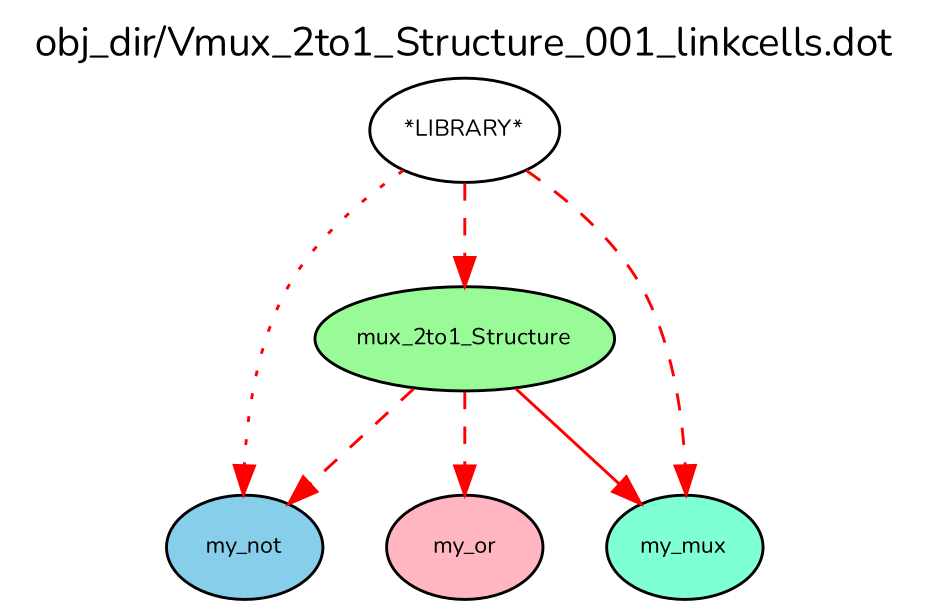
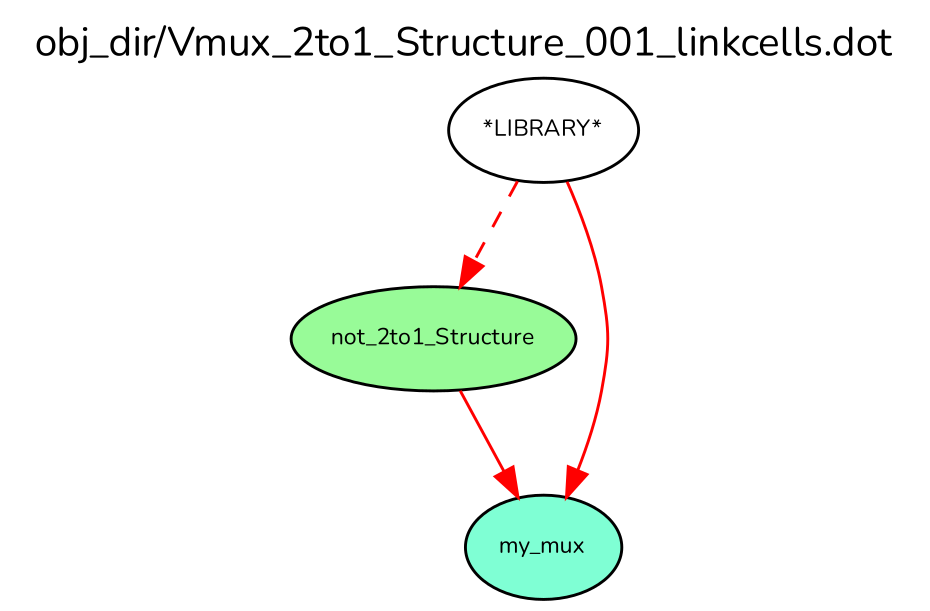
edge "*LIBRARY*" -> "my_mux": style dashed -> solid
node "mux_2to1_Structure": label "mux_2to1_Structure" -> "not_2to1_Structure"
node "my_not": removed
node "my_or": removed
